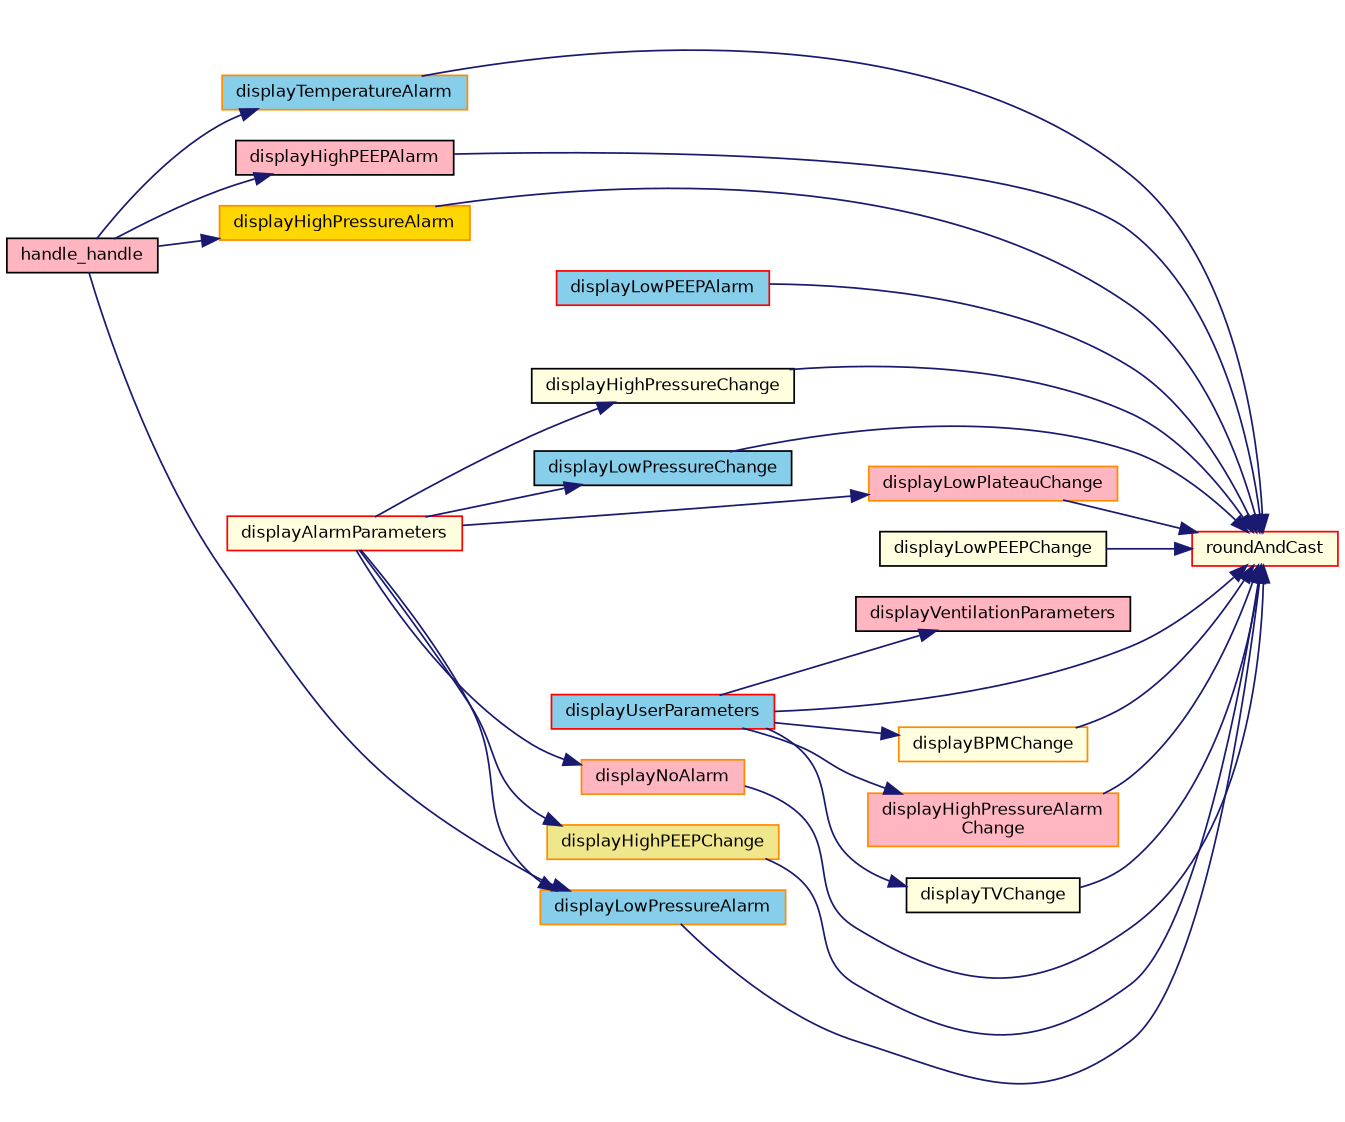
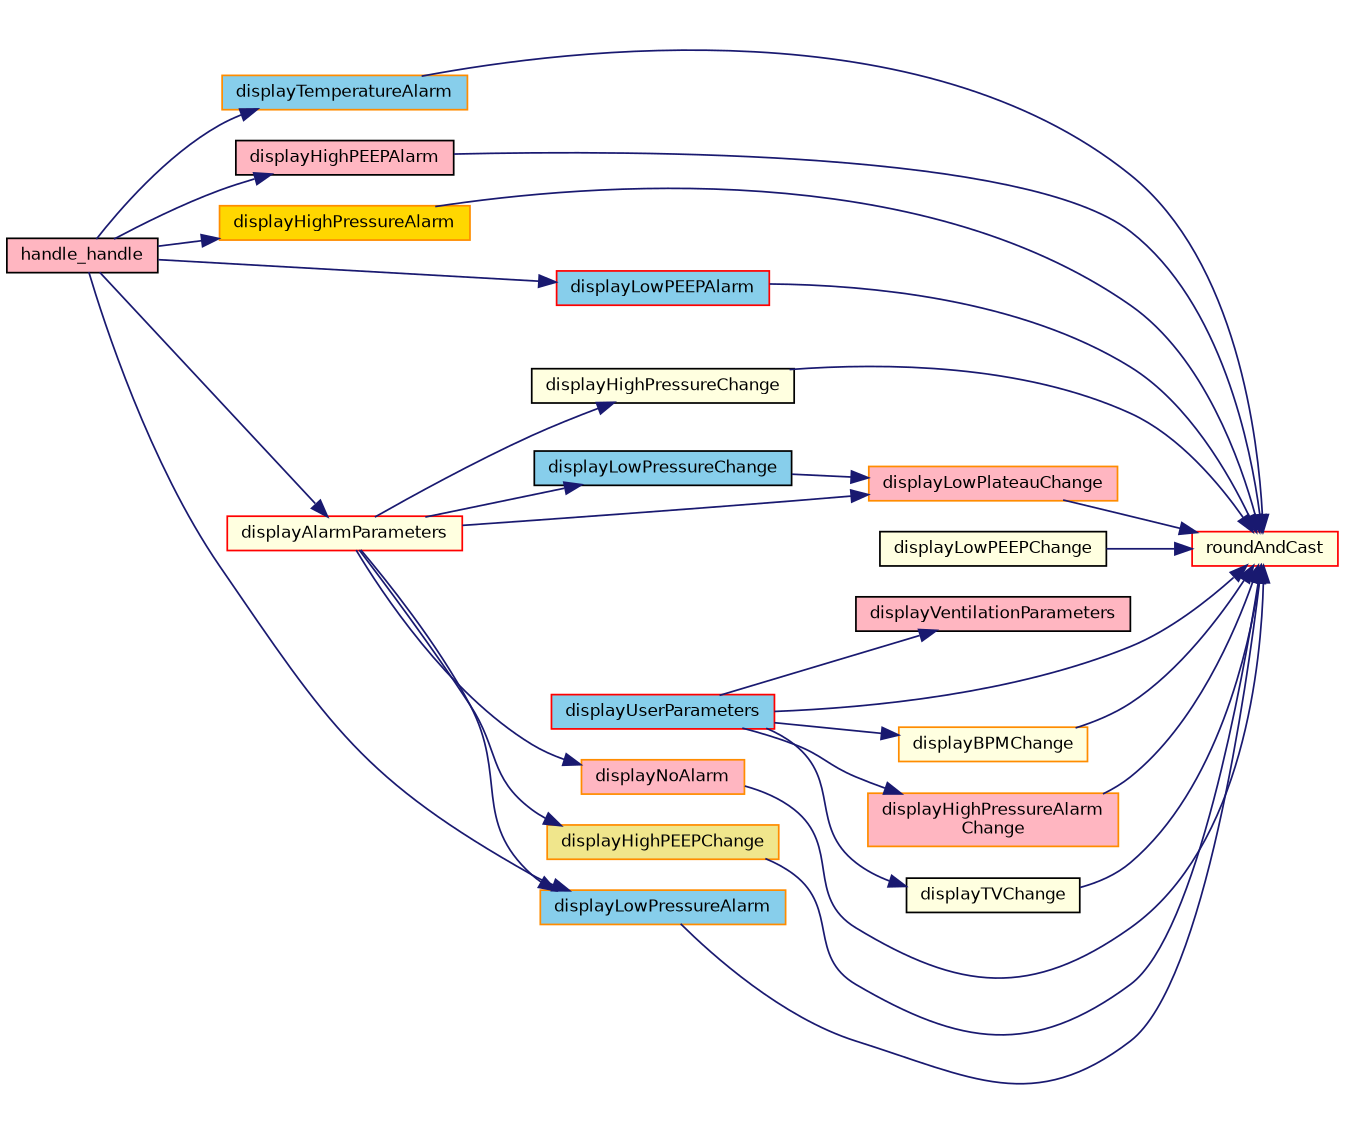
edge "handle_handle" -> "displayLowPEEPAlarm": added
edge "handle_handle" -> "displayAlarmParameters": added
edge "displayLowPressureChange" -> "roundAndCast": now "displayLowPressureChange" -> "displayLowPlateauChange"
